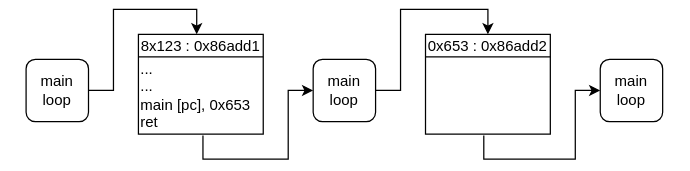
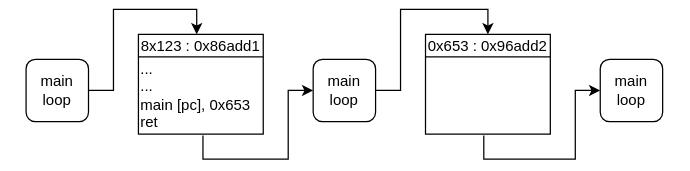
node "0x653 : 0x86add2": label "0x653 : 0x86add2" -> "0x653 : 0x96add2"
